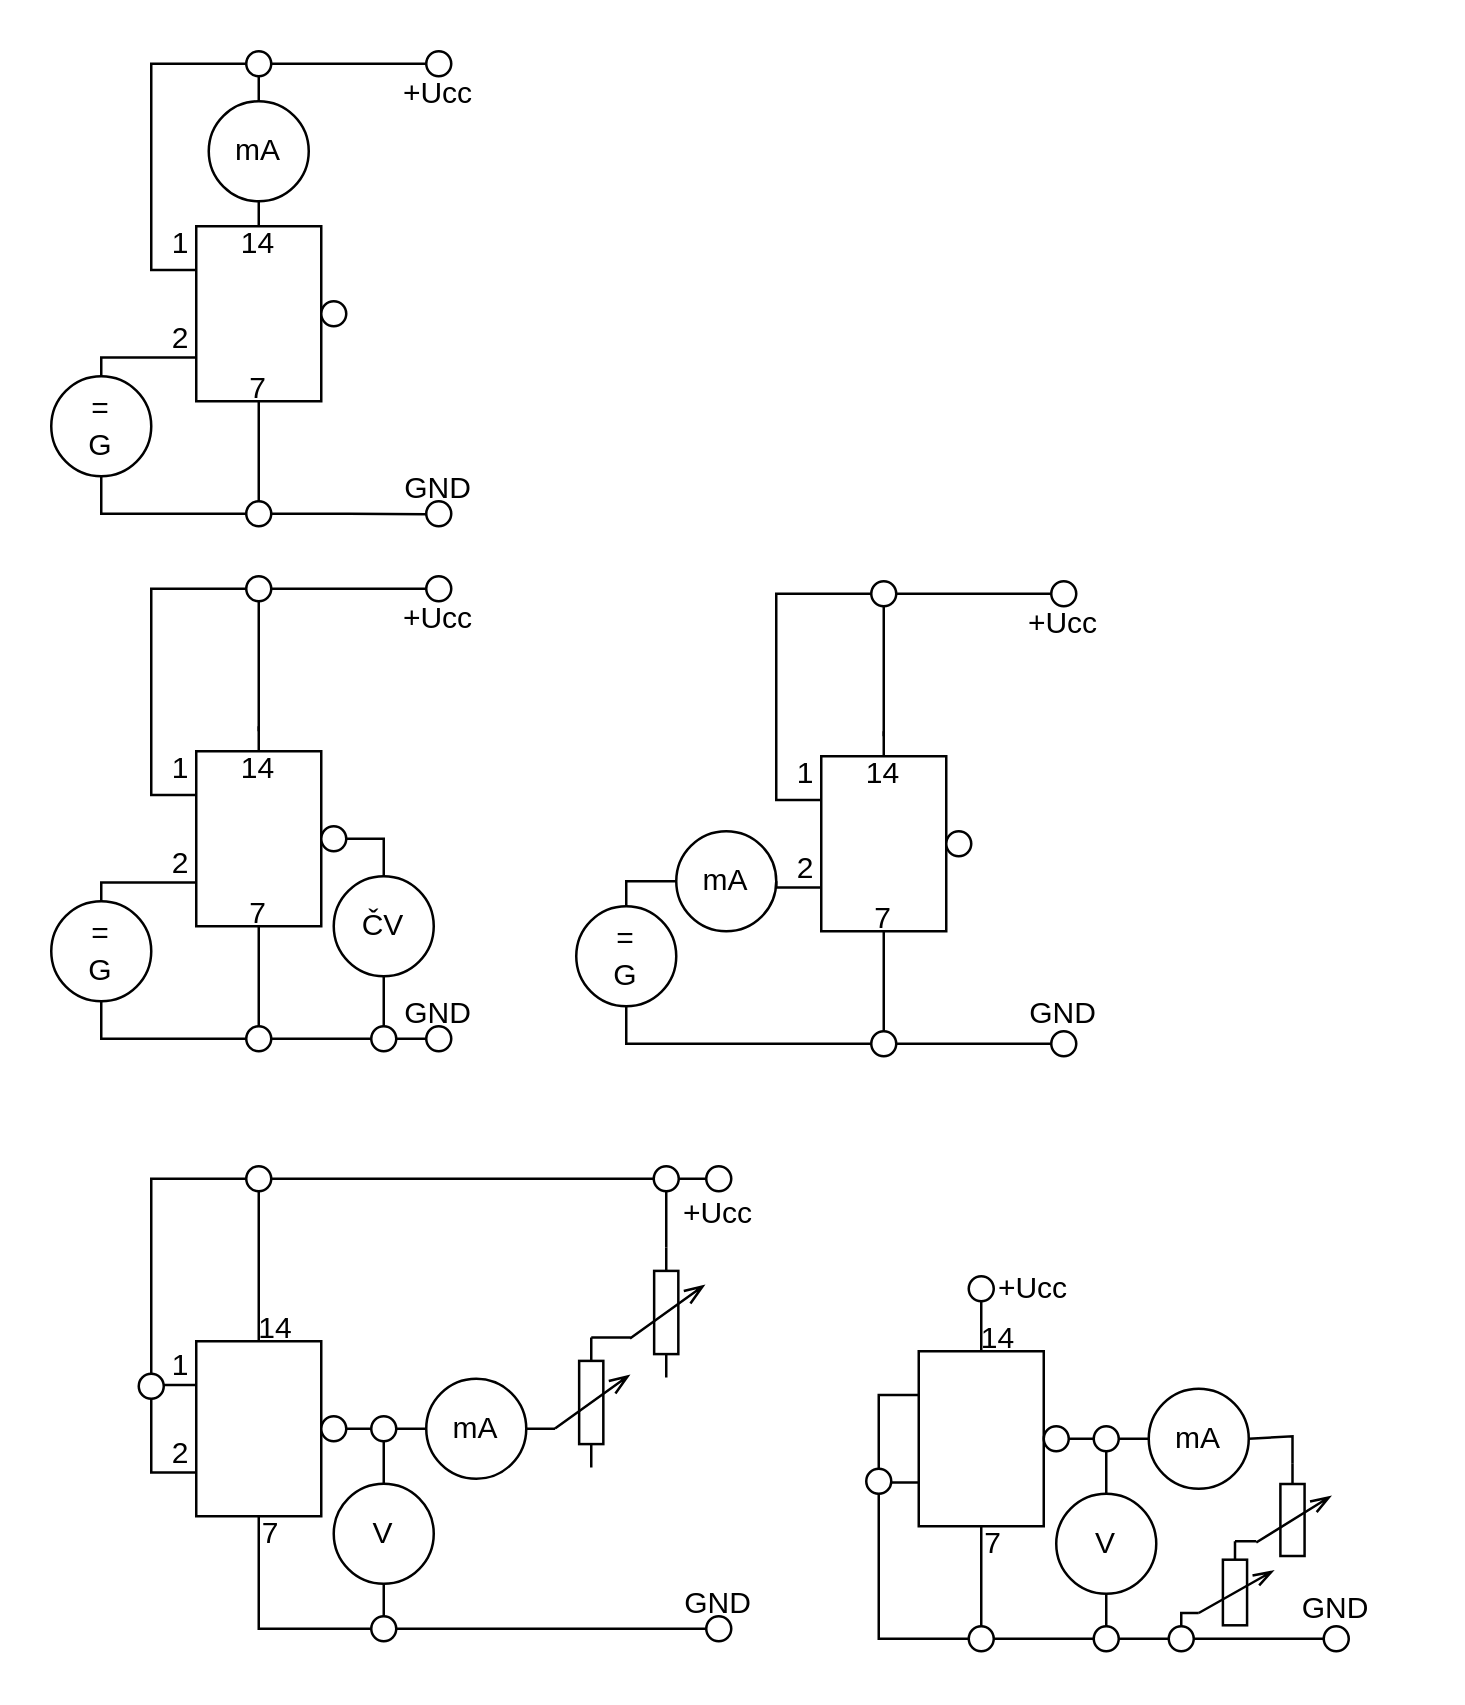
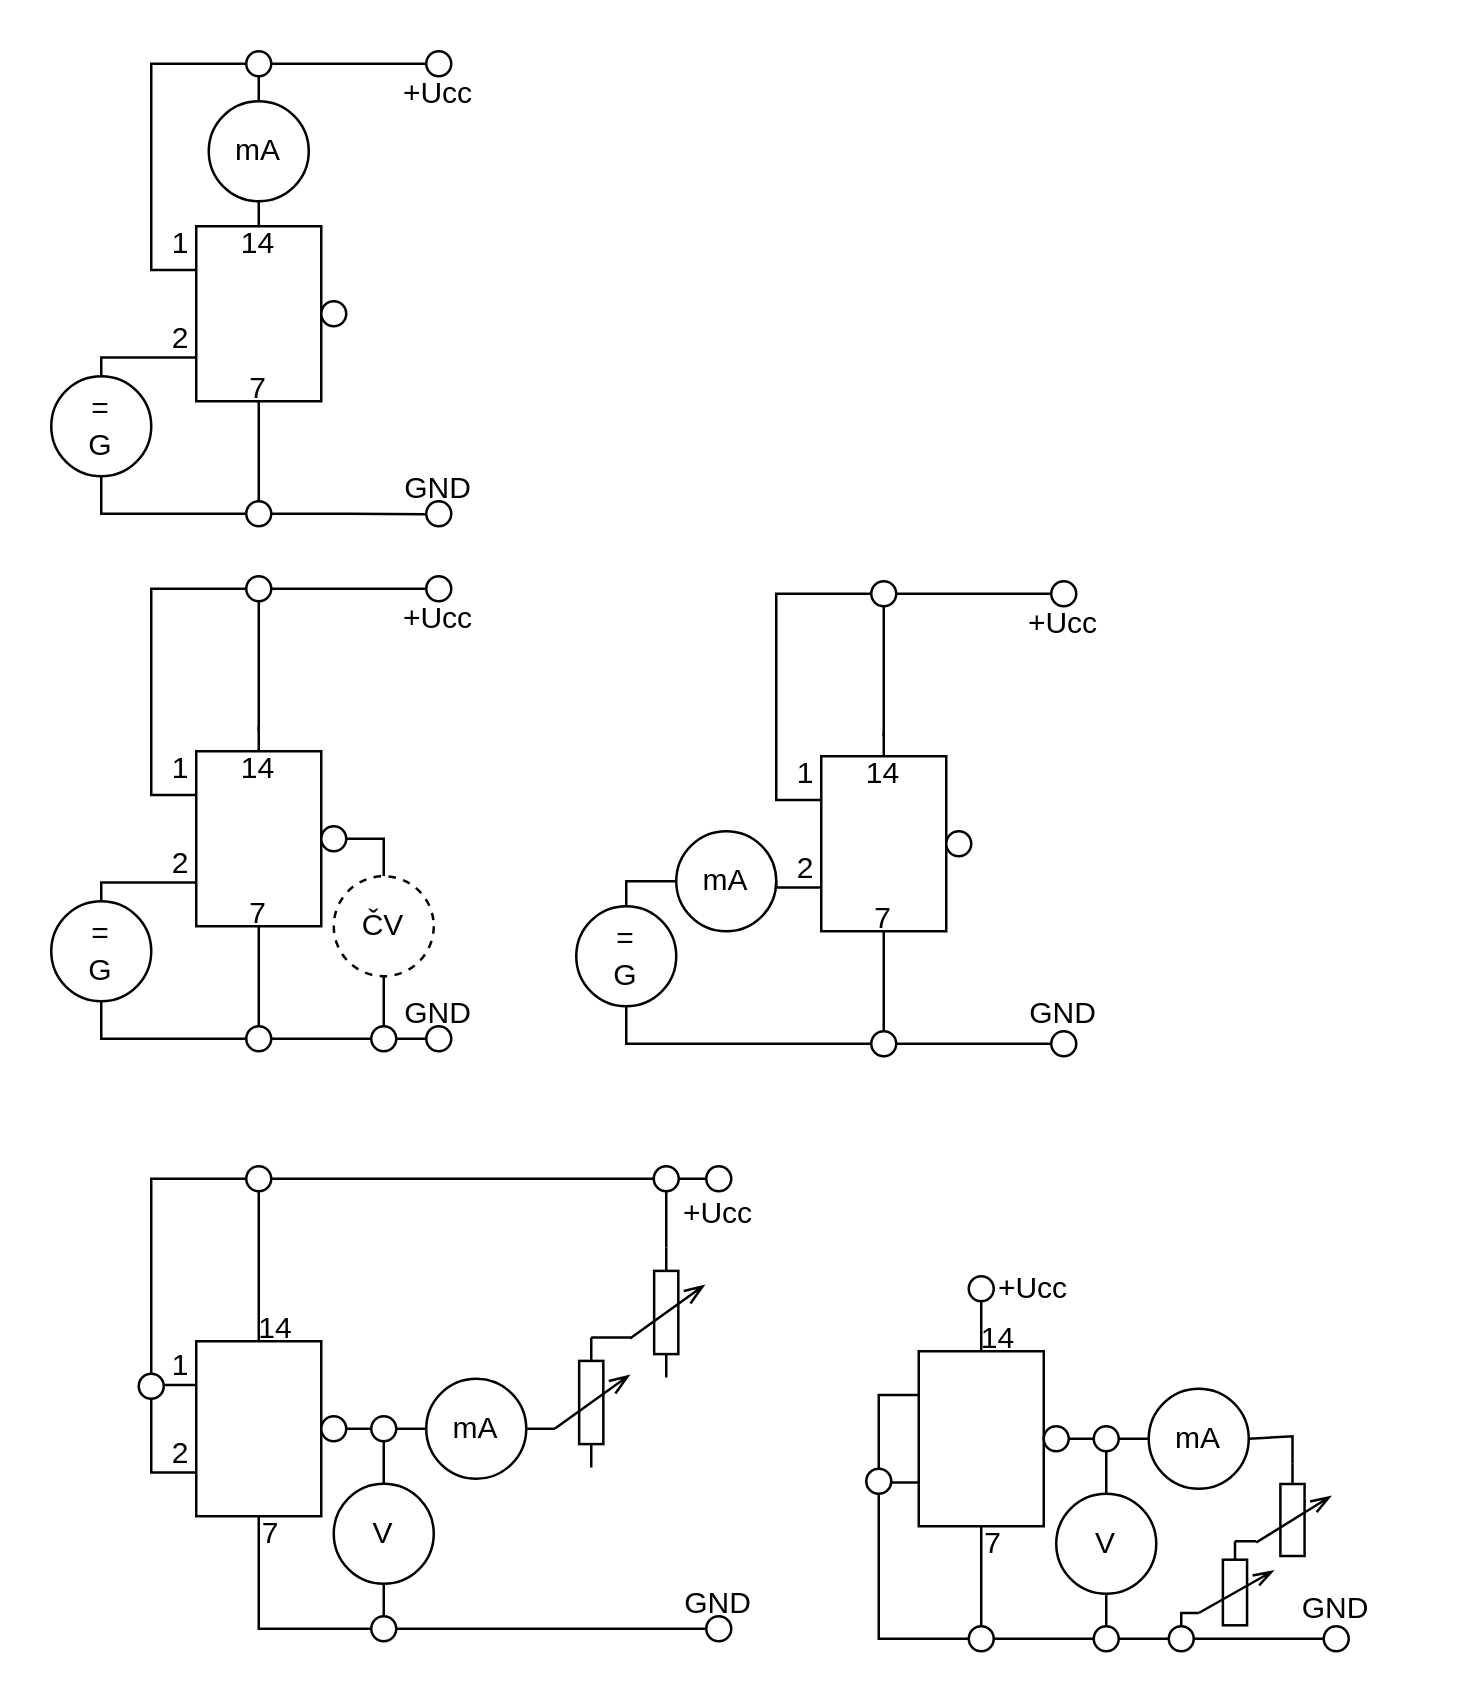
node "ČV": style solid -> dashed
